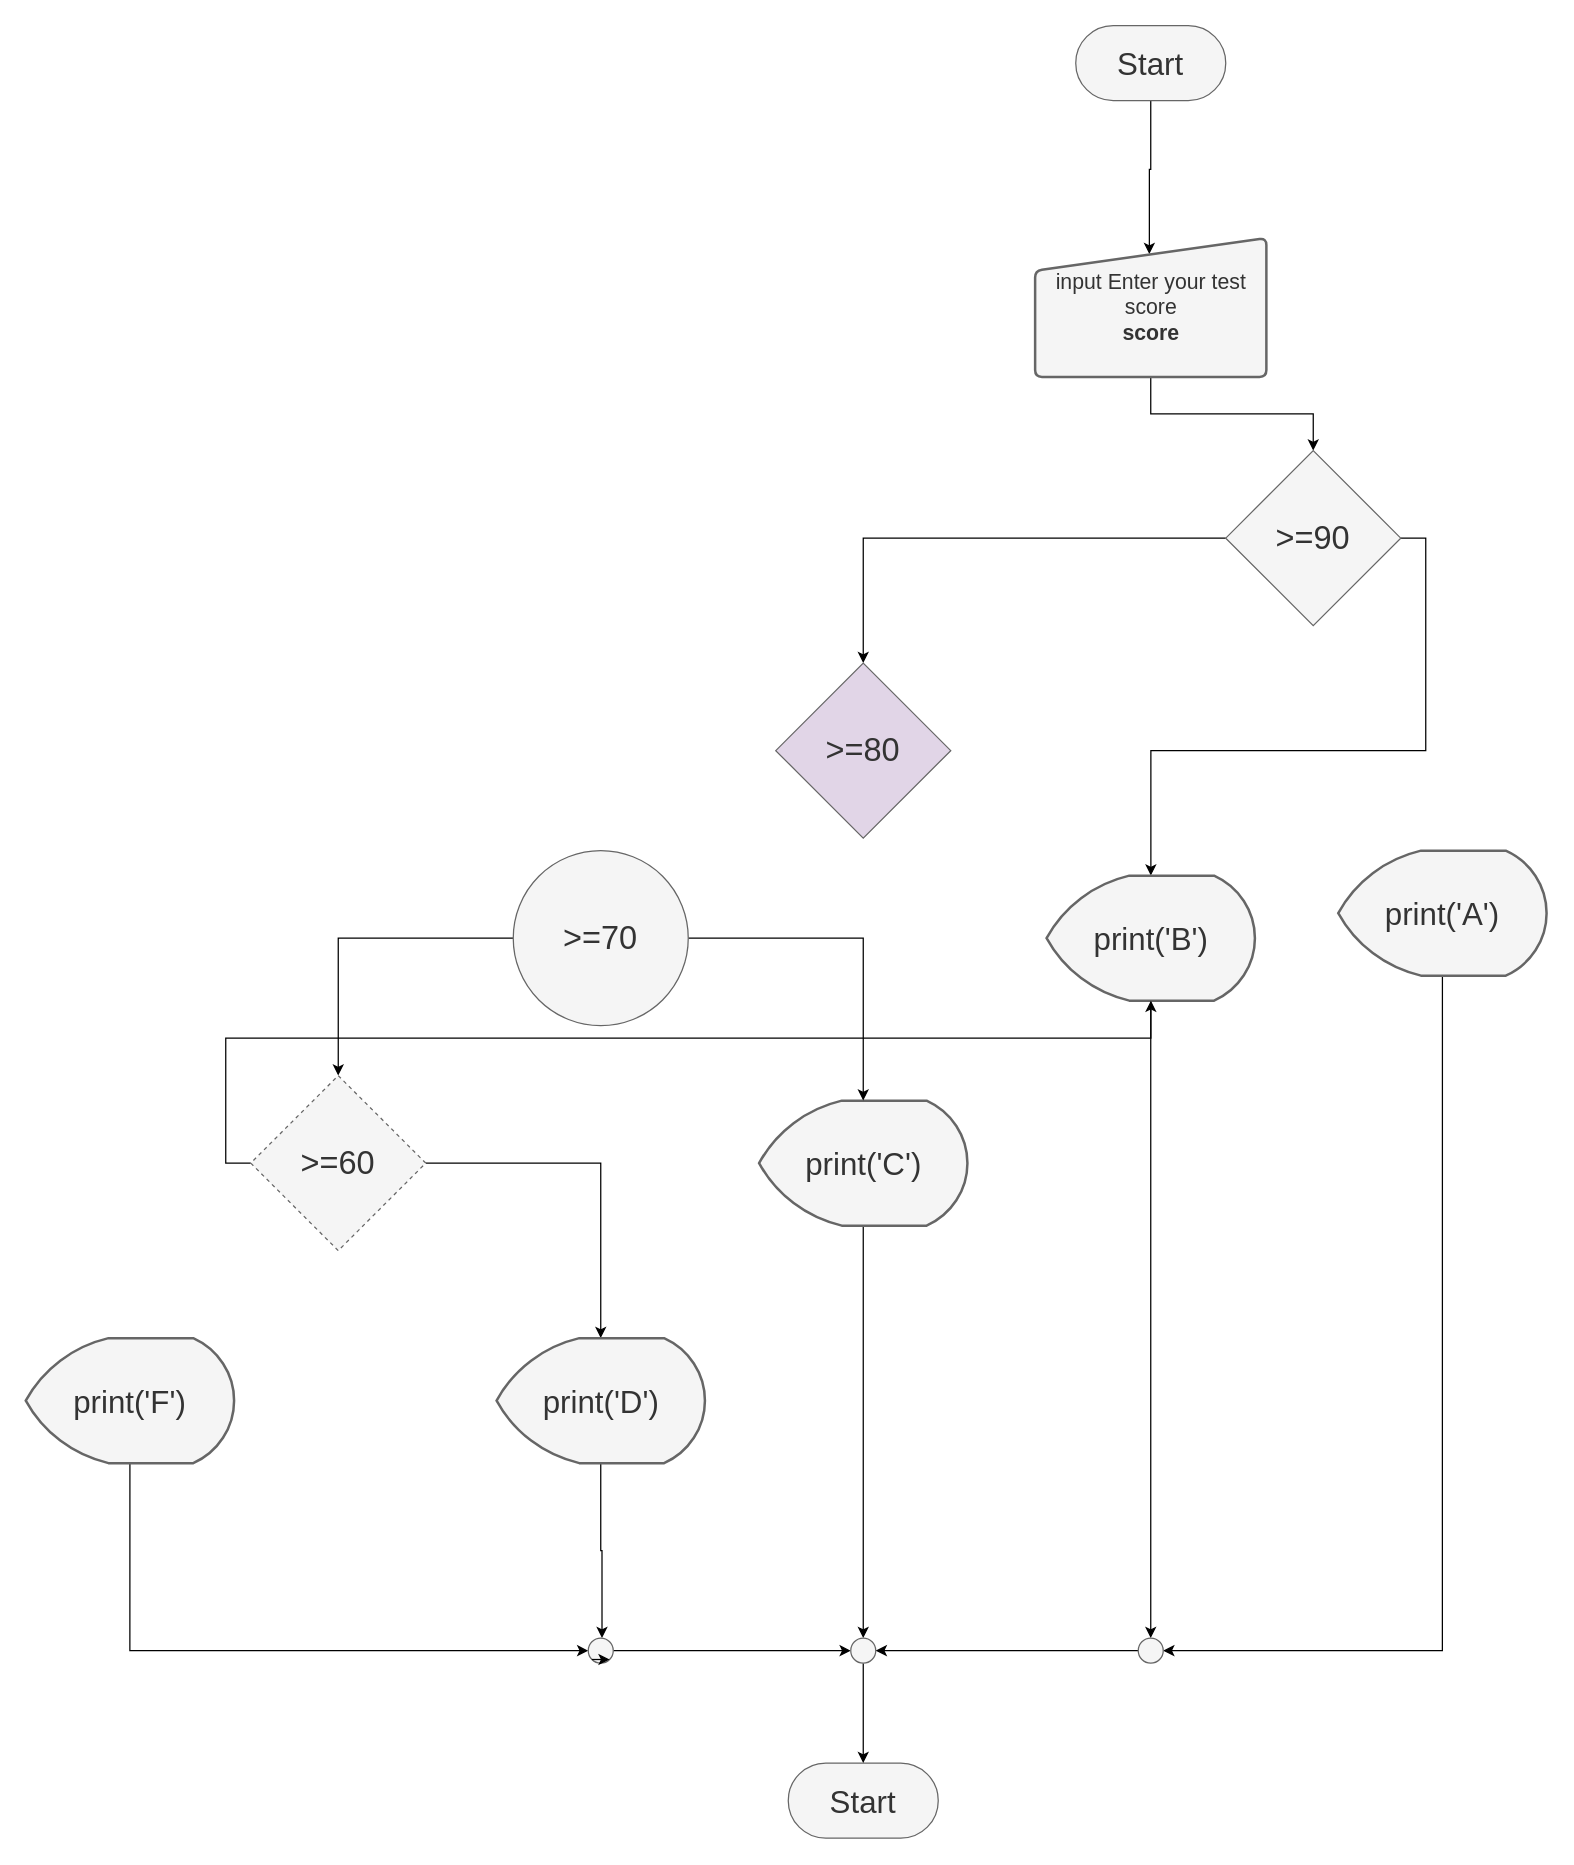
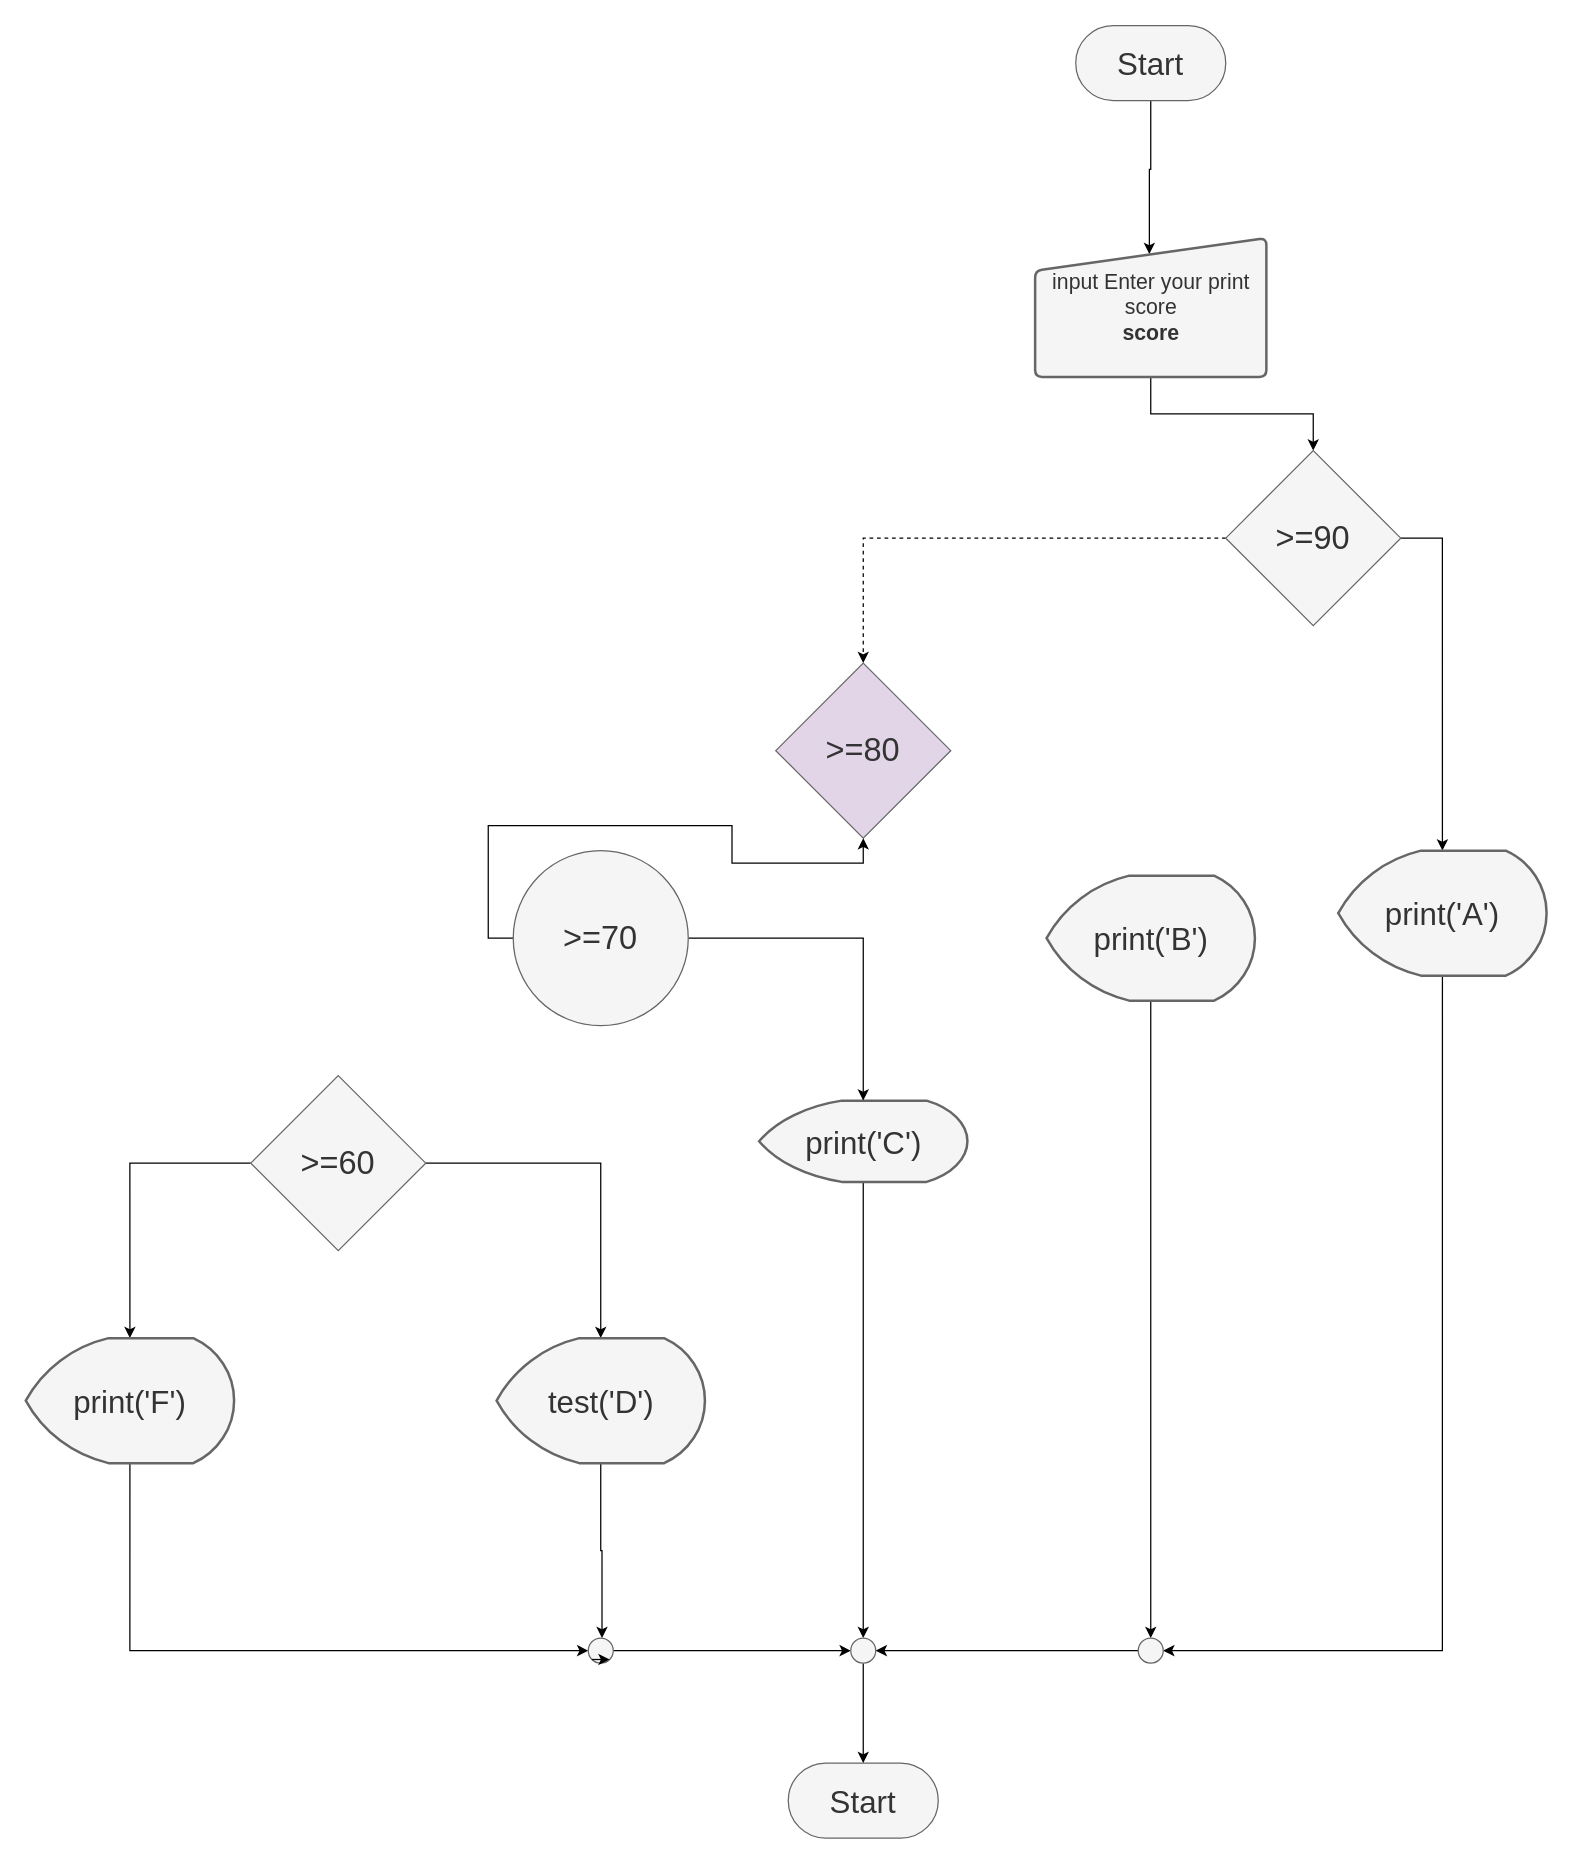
node "input Enter your test score score": label "input Enter your test score score" -> "input Enter your print score score"
edge ">=90" -> ">=80": style solid -> dashed
edge ">=90" -> "print('B')": now ">=90" -> "print('A')"
edge ">=70" -> ">=60": now ">=70" -> ">=80"
edge ">=60" -> "print('B')": now ">=60" -> "print('F')"
node ">=60": style dashed -> solid
node "print('C')": size 208x125 -> 208x81
node "print('D')": label "print('D')" -> "test('D')"
